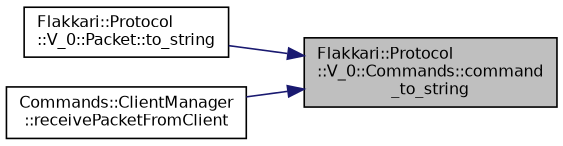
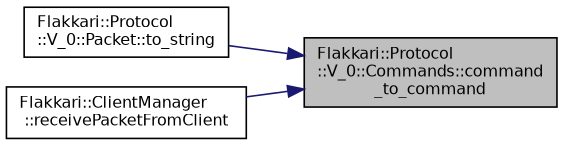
node "Flakkari::Protocol ::V_0::Commands::command _to_string": label "Flakkari::Protocol ::V_0::Commands::command _to_string" -> "Flakkari::Protocol ::V_0::Commands::command _to_command"
node "Commands::ClientManager ::receivePacketFromClient": label "Commands::ClientManager ::receivePacketFromClient" -> "Flakkari::ClientManager ::receivePacketFromClient"
